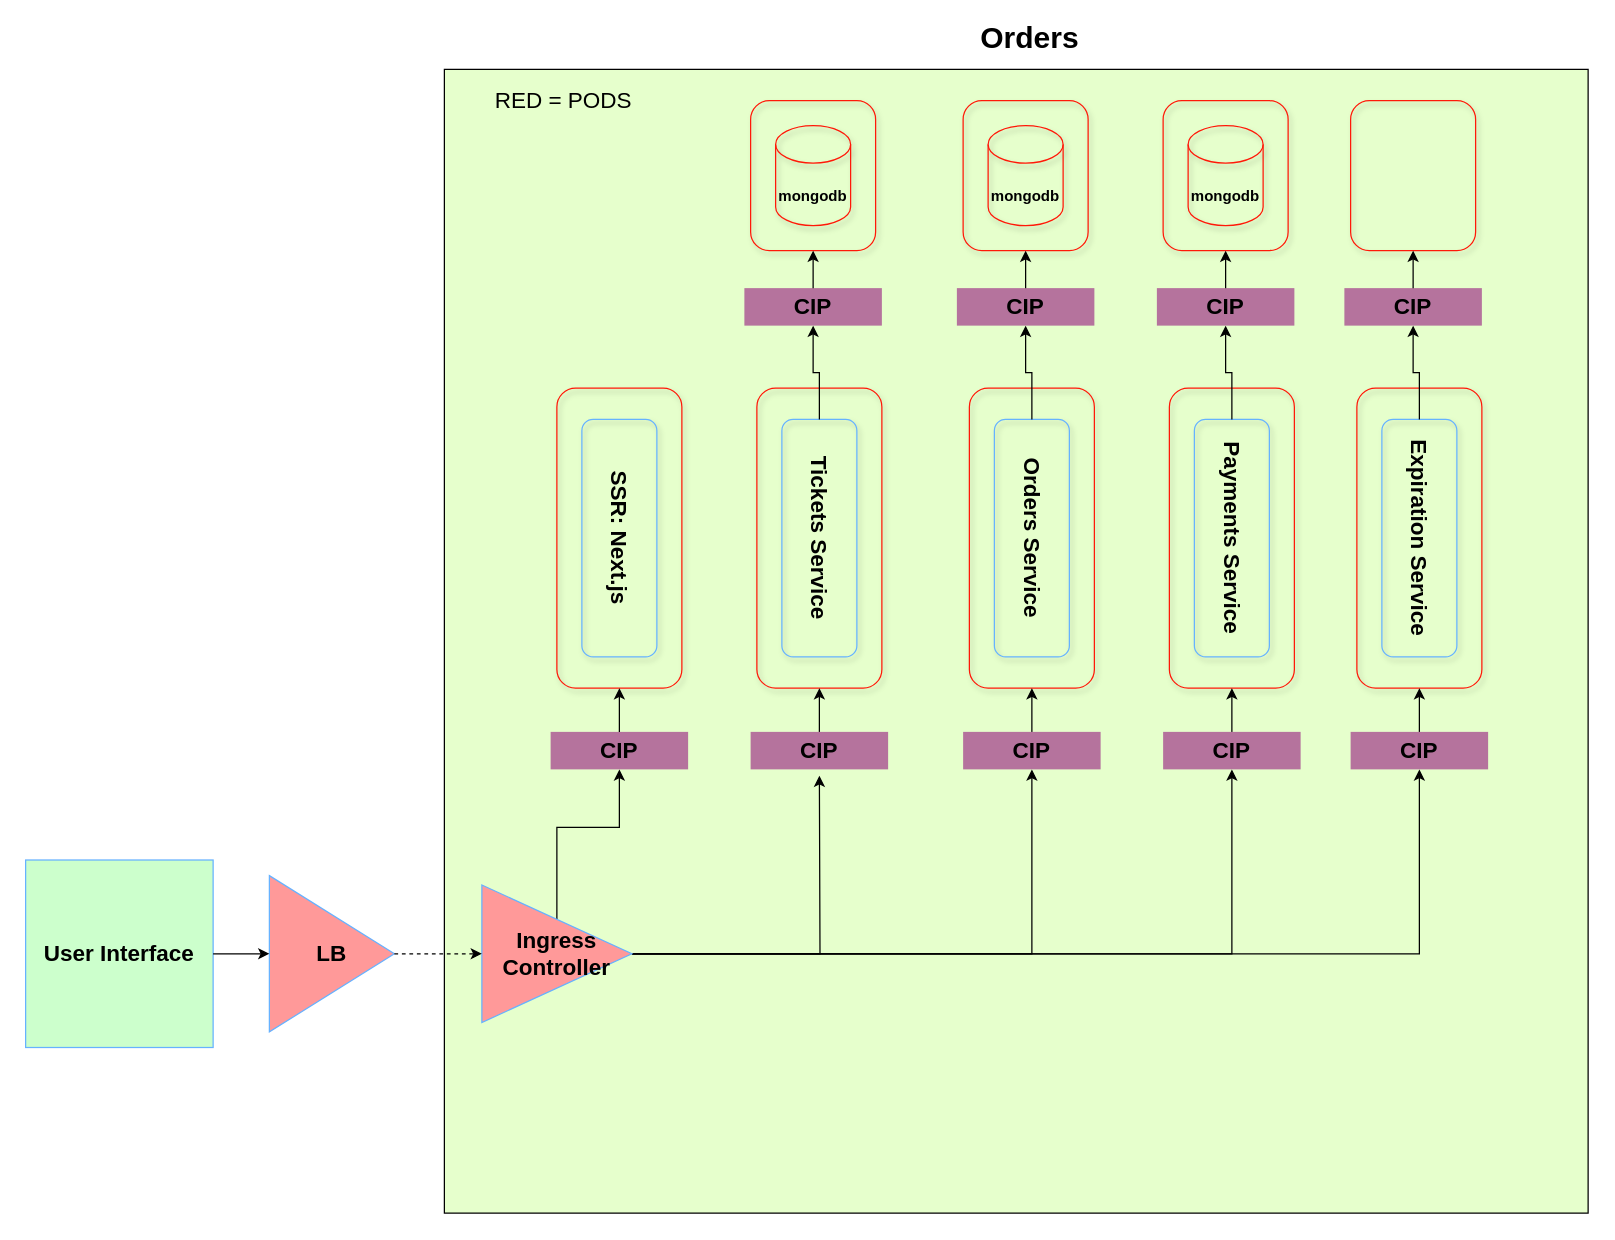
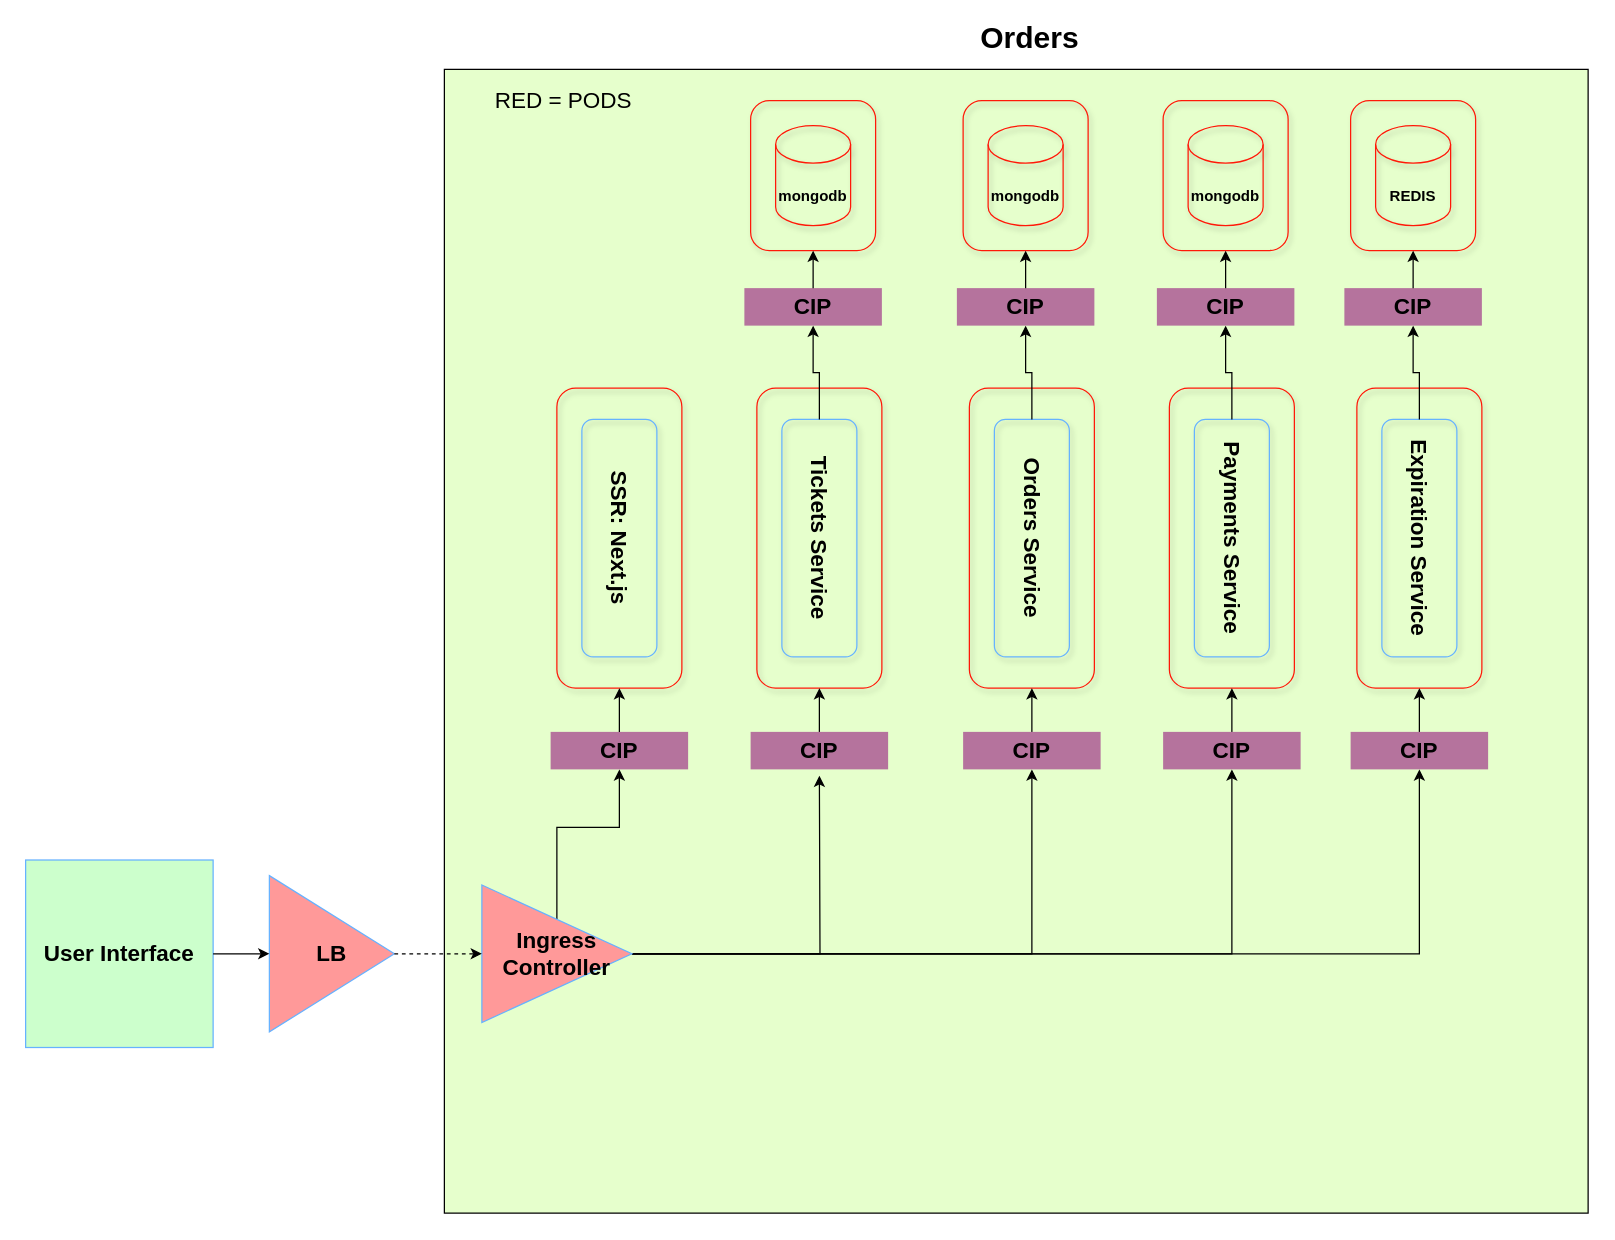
node "REDIS": added
